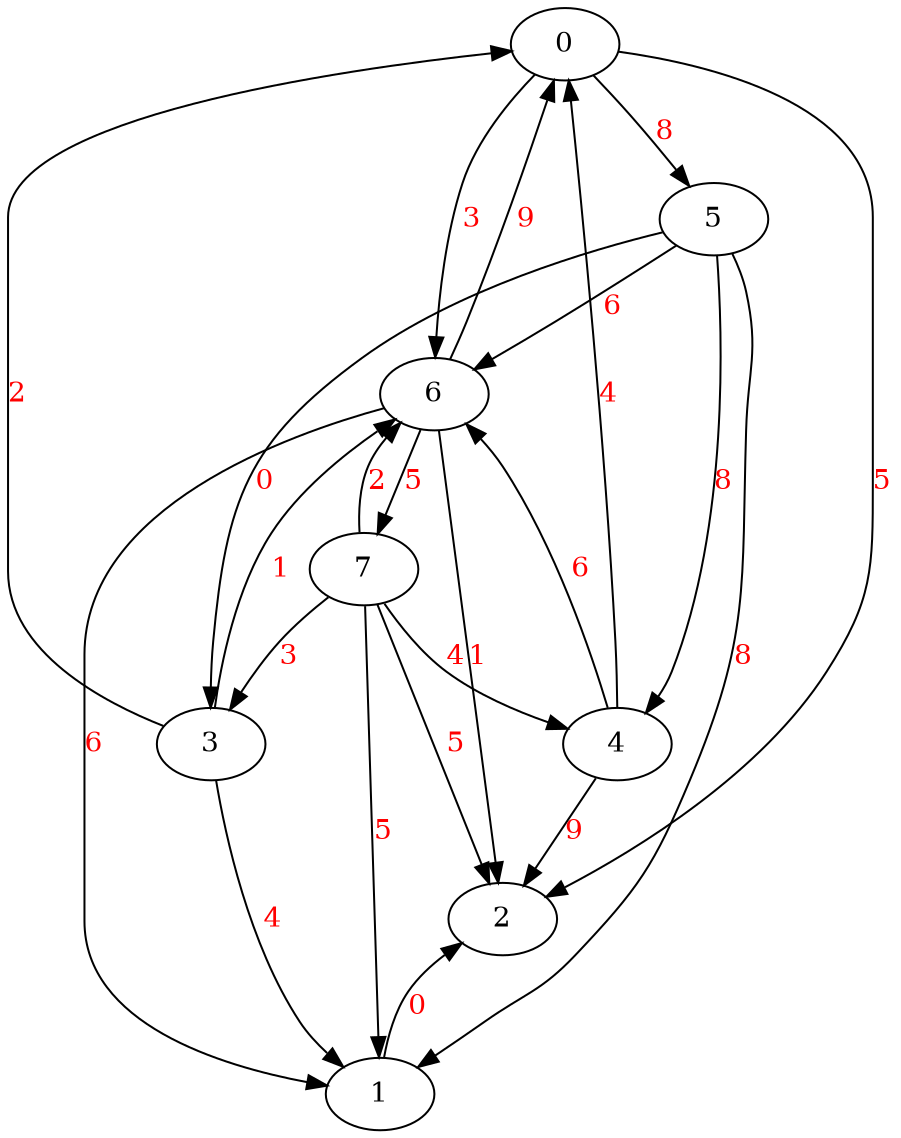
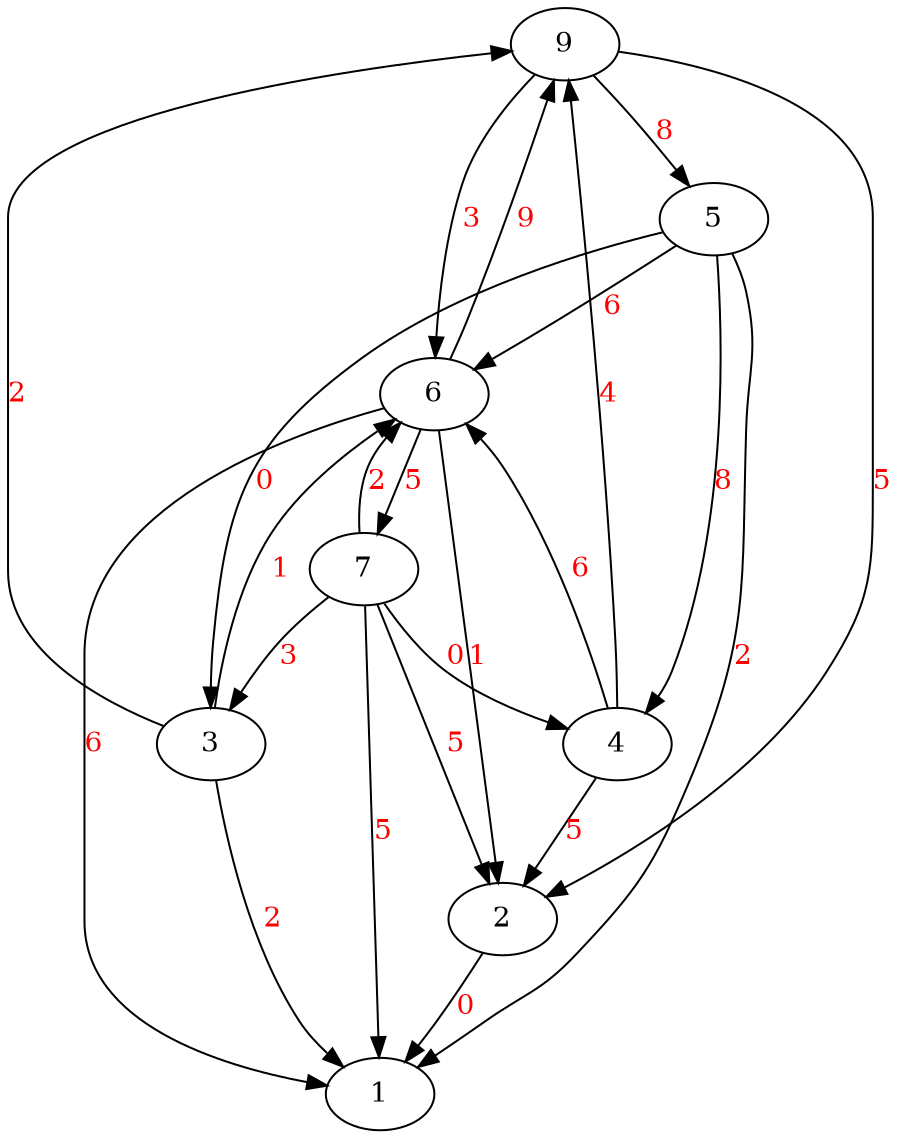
node "0": label "0" -> "9"
edge "7" -> "4": label "4" -> "0"
edge "5" -> "1": label "8" -> "2"
edge "4" -> "2": label "9" -> "5"
edge "3" -> "1": label "4" -> "2"
edge "1" -> "2": reversed
